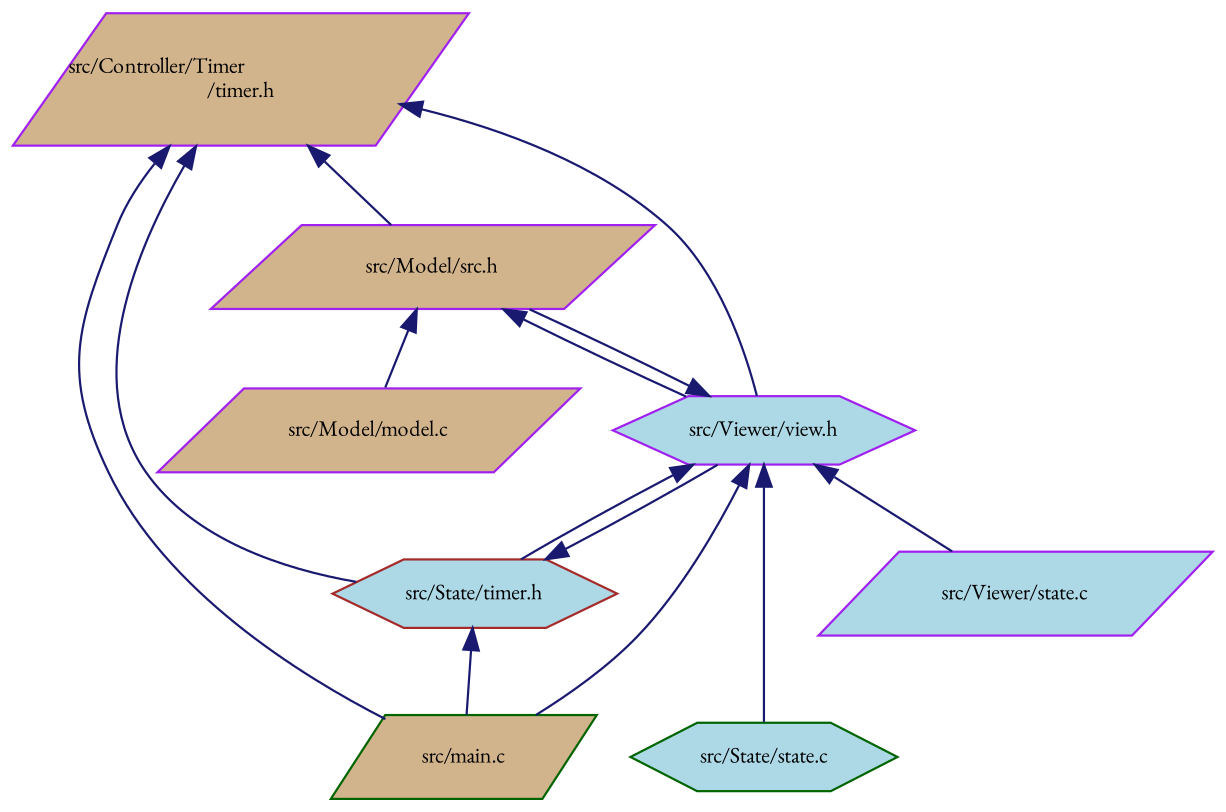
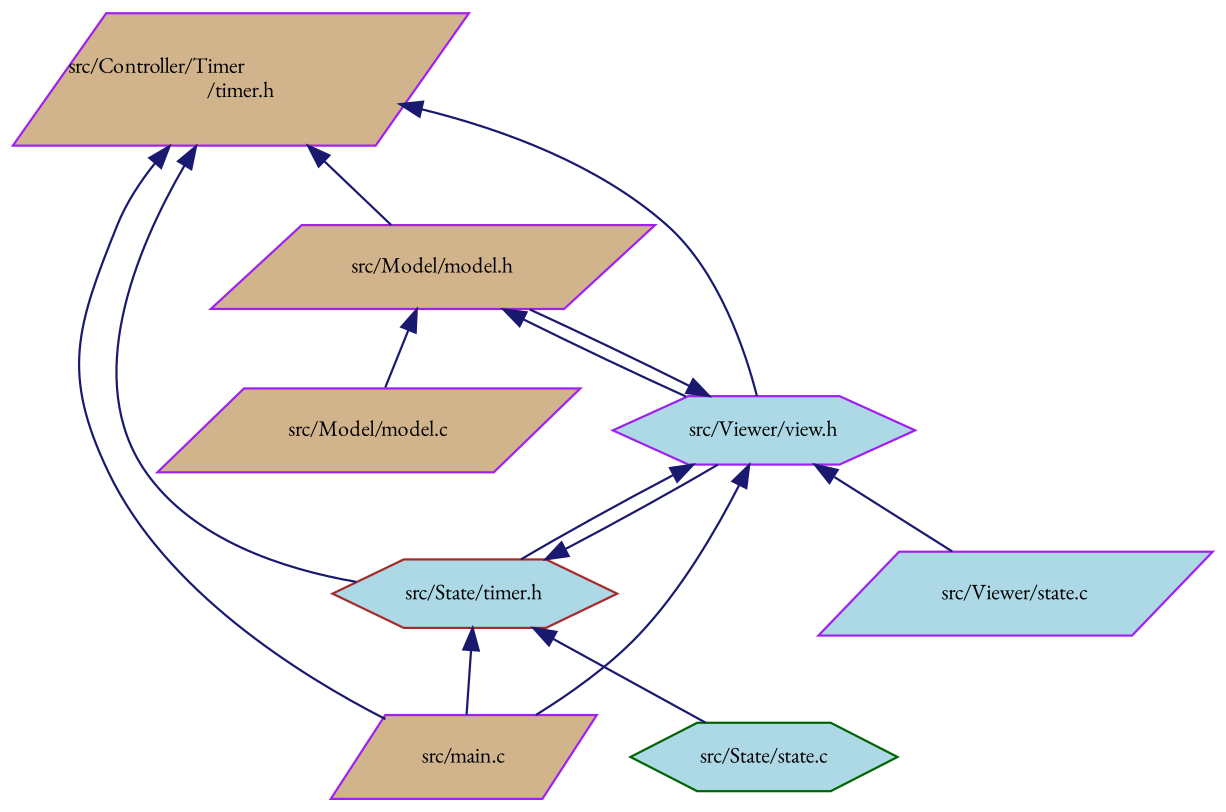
node "src/Model/src.h": label "src/Model/src.h" -> "src/Model/model.h"
edge "src/State/state.c" -> "src/Viewer/view.h": now "src/State/state.c" -> "src/State/timer.h"
node "src/main.c": color darkgreen -> purple
